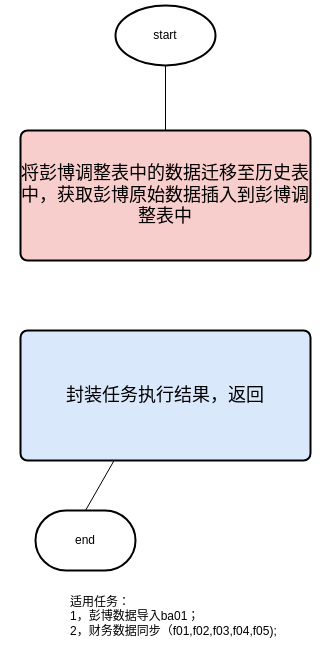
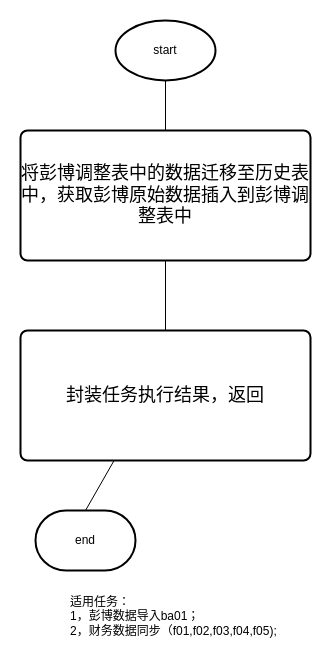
node "start": moved (166, 36) -> (166, 51)
node "将彭博调整表中的数据迁移至历史表中，获取彭博原始数据插入到彭博调整表中": fillcolor #f8cecc -> #ffffff
edge "将彭博调整表中的数据迁移至历史表中，获取彭博原始数据插入到彭博调整表中" -- "封装任务执行结果，返回": added
node "封装任务执行结果，返回": fillcolor #dae8fc -> #ffffff
